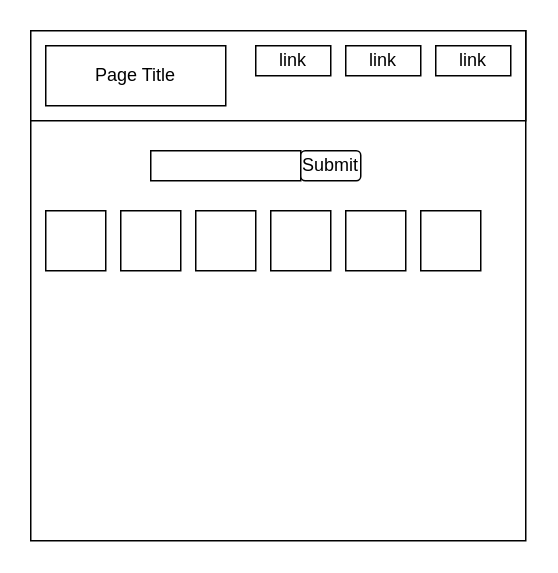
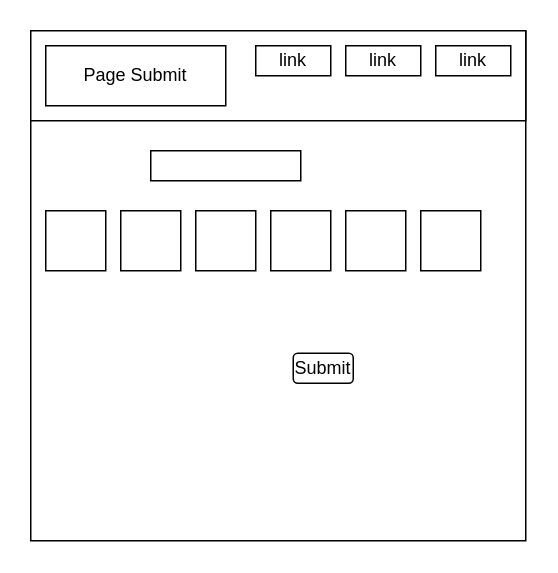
node "Page Title": label "Page Title" -> "Page Submit"
node "Submit": moved (331, 166) -> (323, 368)
